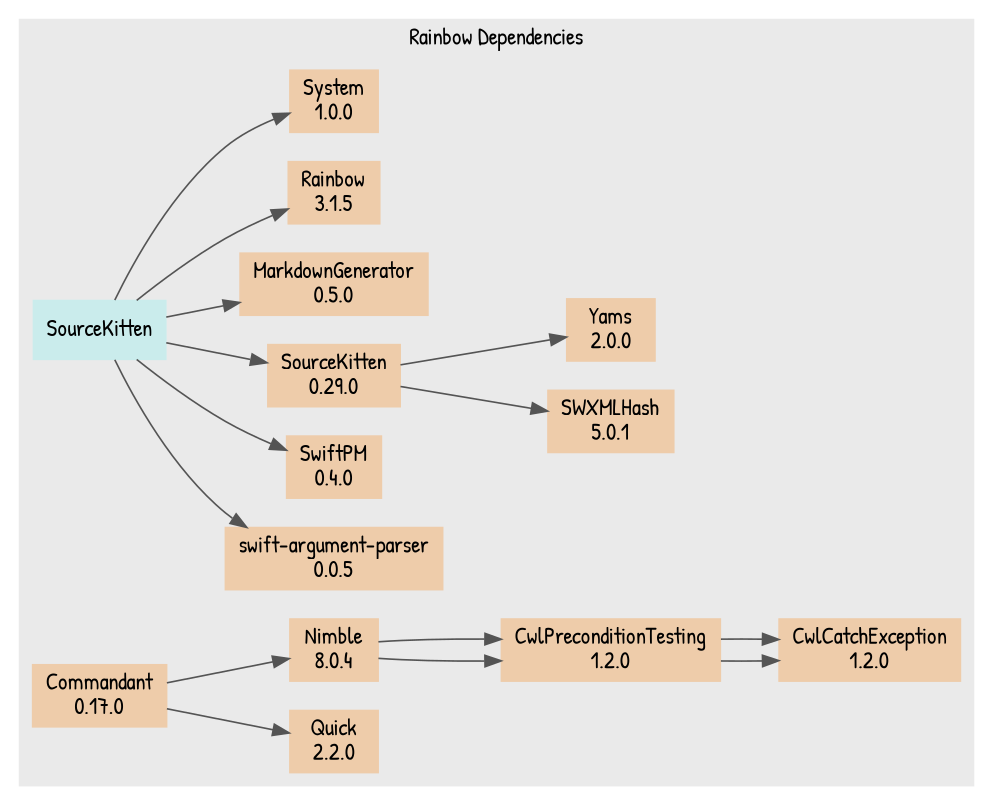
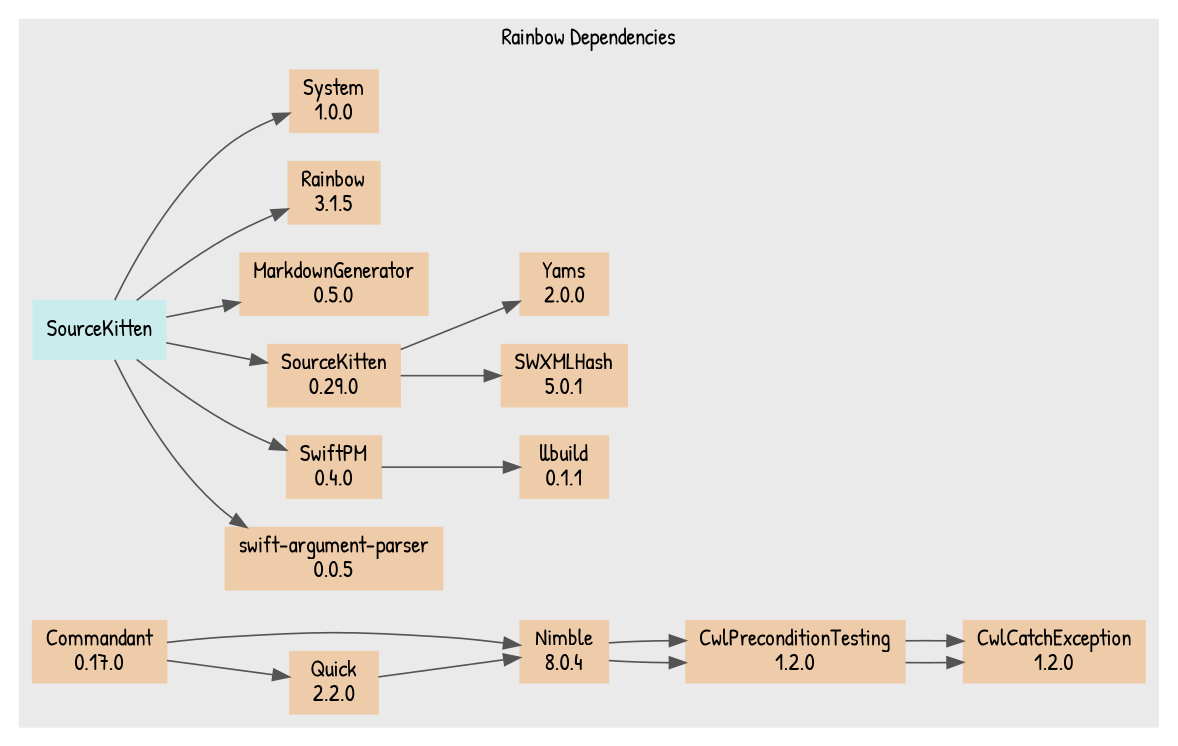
node "llbuild 0.1.1": added
edge "Quick 2.2.0" -> "Nimble 8.0.4": added
